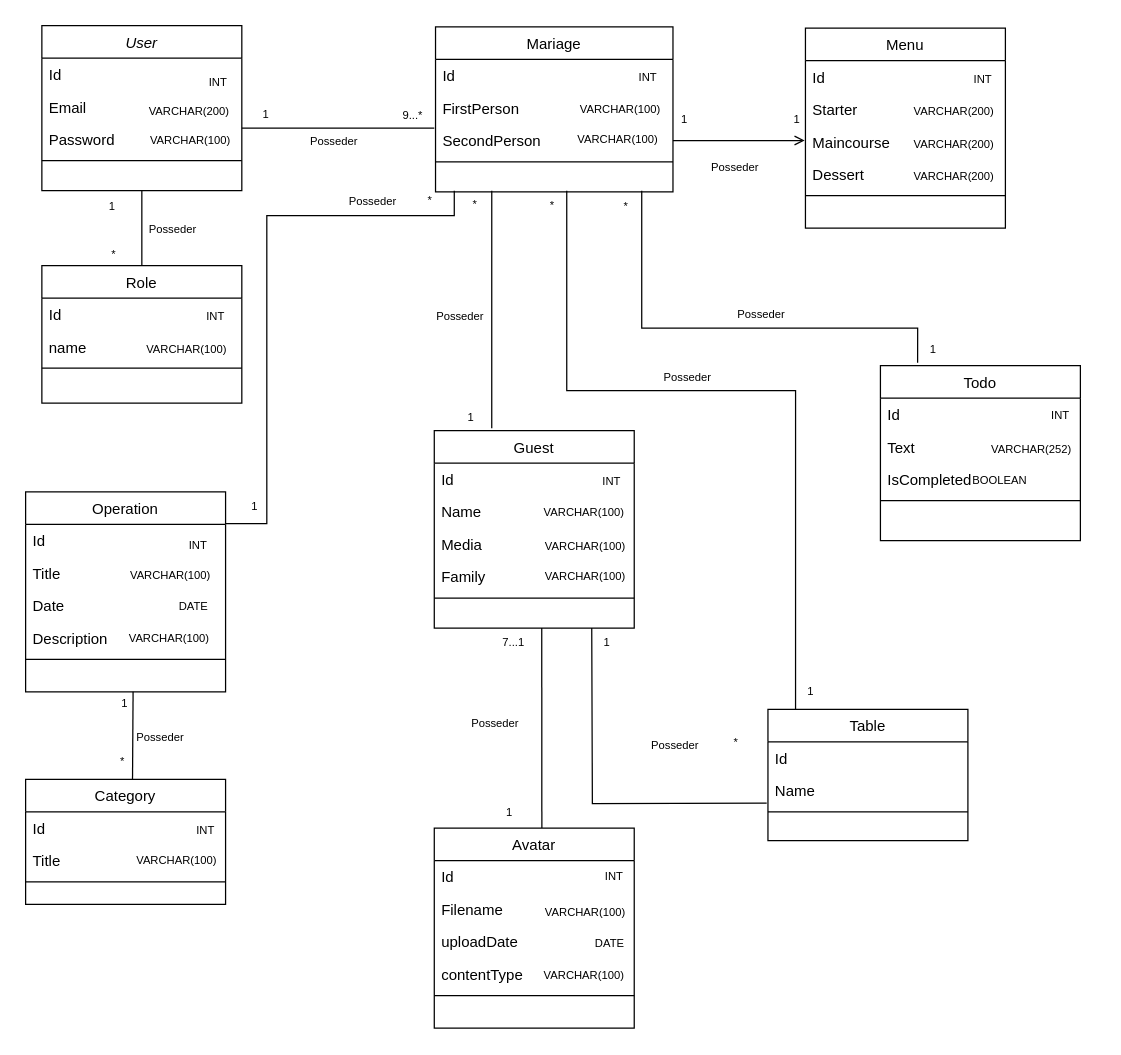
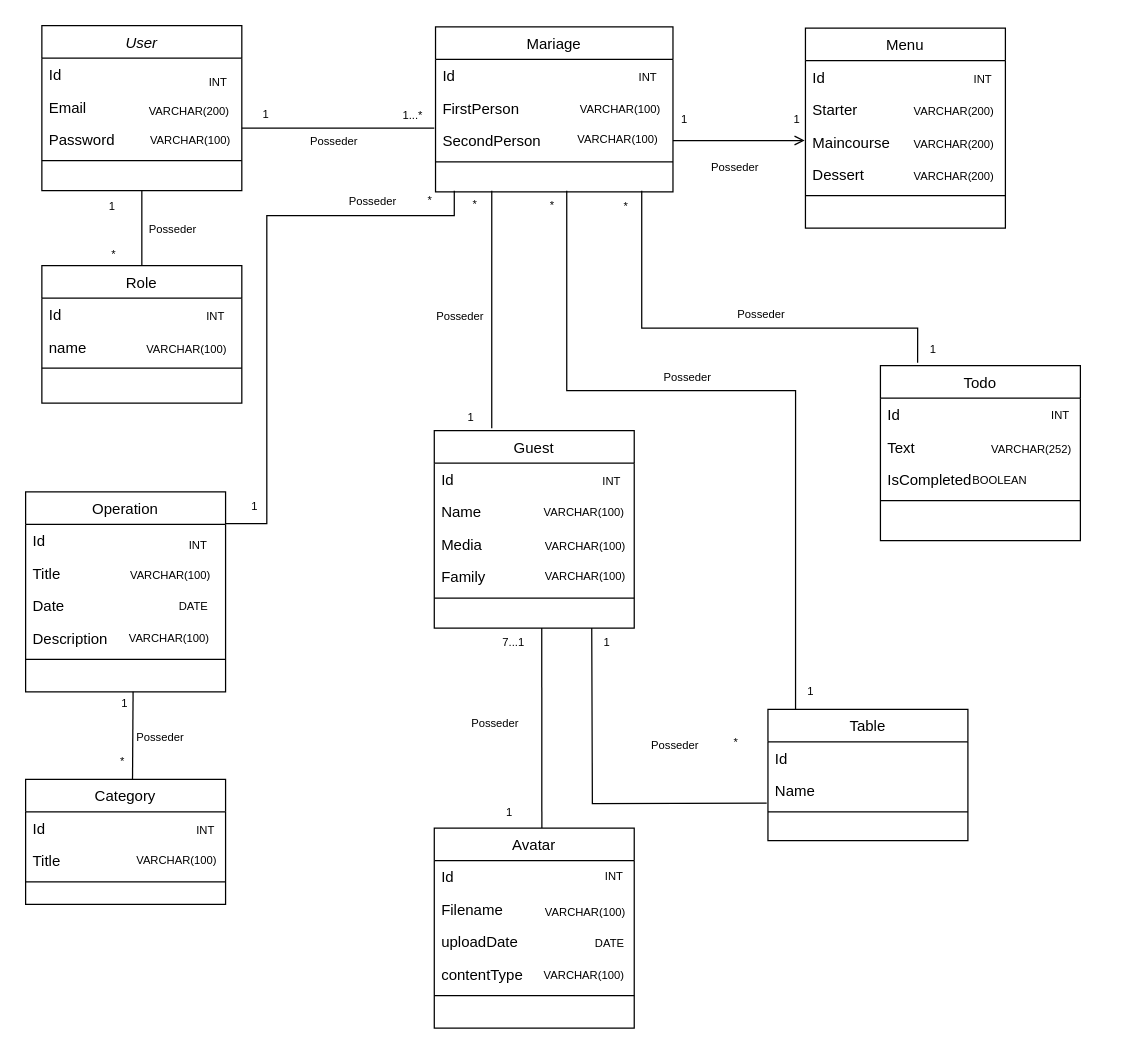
node "9...*": label "9...*" -> "1...*"
